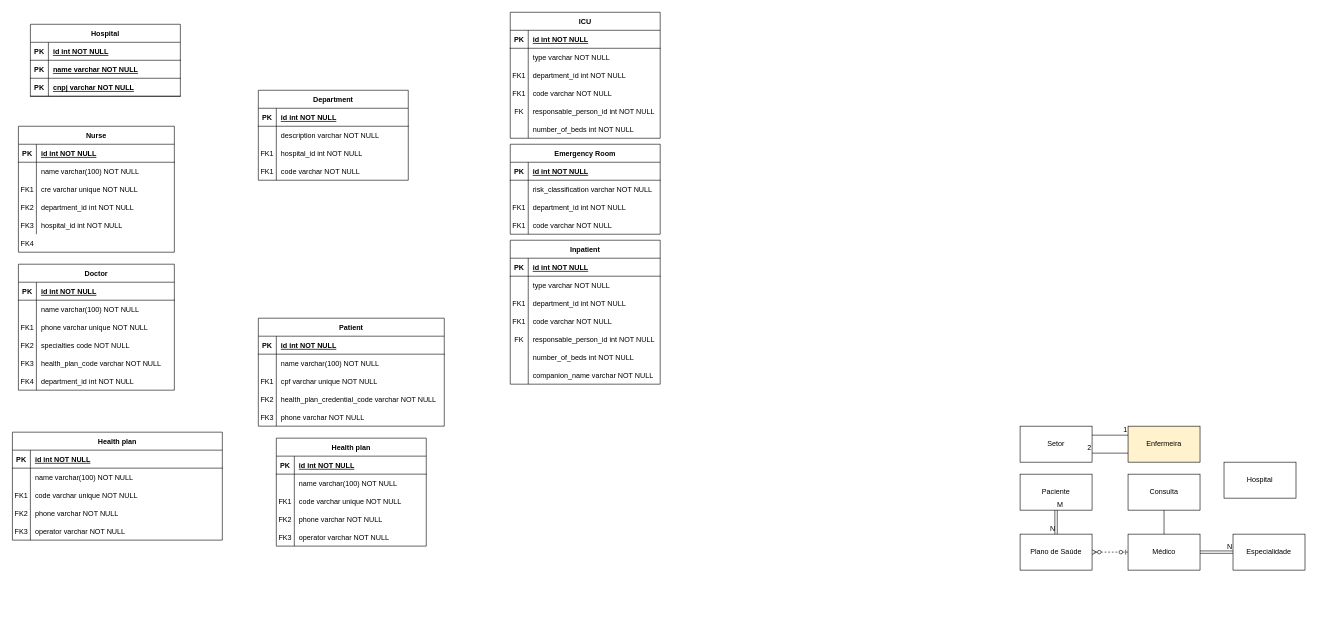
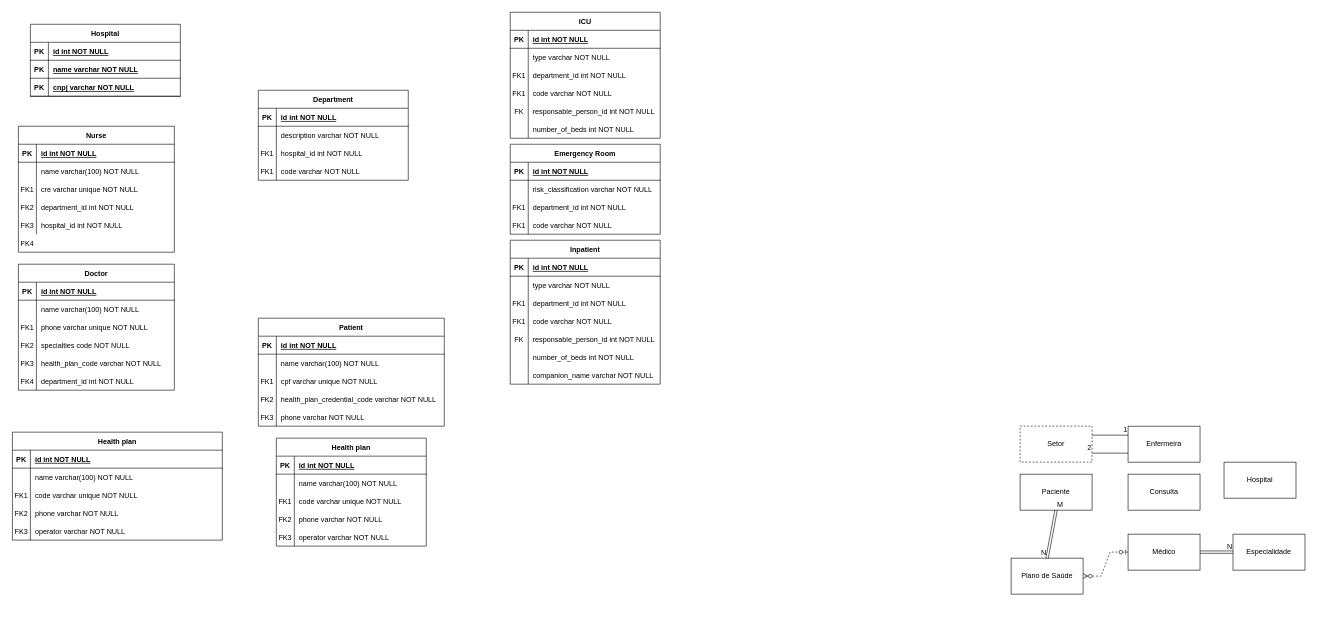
node "Setor": style solid -> dashed
node "Enfermeira": fillcolor #fff2cc -> #ffffff
edge "Consulta" -- "Médico": removed
node "Plano de Saúde": moved (1056, 552) -> (1047, 576)
